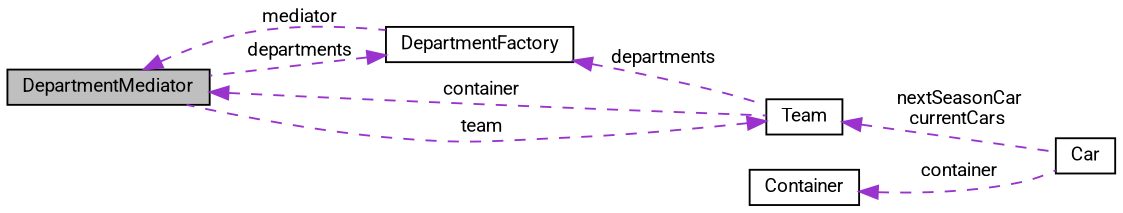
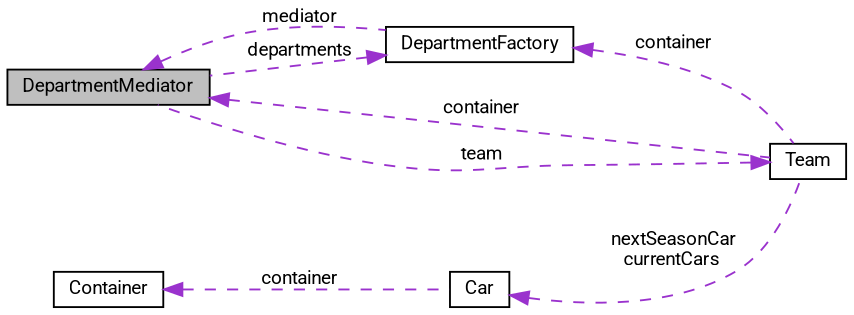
edge "Team" -> "DepartmentFactory": label " departments" -> " container"
edge "Car" -> "Team": reversed
